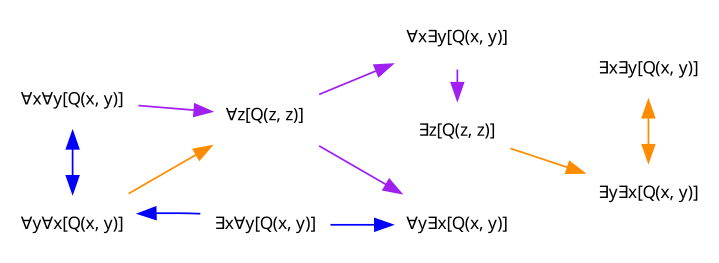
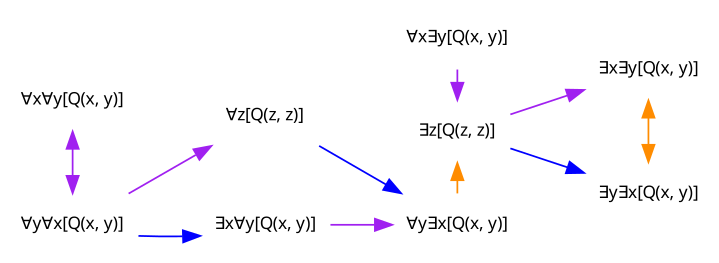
edge "∀z[Q(z, z)]" -> "∀x∃y[Q(x, y)]": removed
edge "∃z[Q(z, z)]" -> "∃x∃y[Q(x, y)]": added
edge "∀x∀y[Q(x, y)]" -> "∀z[Q(z, z)]": removed
edge "∃z[Q(z, z)]" -> "∃y∃x[Q(x, y)]": color darkorange -> blue
edge "∀x∀y[Q(x, y)]" -- "∀y∀x[Q(x, y)]": color blue -> purple
edge "∀z[Q(z, z)]" -> "∀y∃x[Q(x, y)]": color purple -> blue
edge "∀y∀x[Q(x, y)]" -> "∀z[Q(z, z)]": color darkorange -> purple
edge "∀y∃x[Q(x, y)]" -> "∃z[Q(z, z)]": added
edge "∃x∀y[Q(x, y)]" -> "∀y∀x[Q(x, y)]": reversed
edge "∃x∀y[Q(x, y)]" -> "∀y∃x[Q(x, y)]": color blue -> purple
